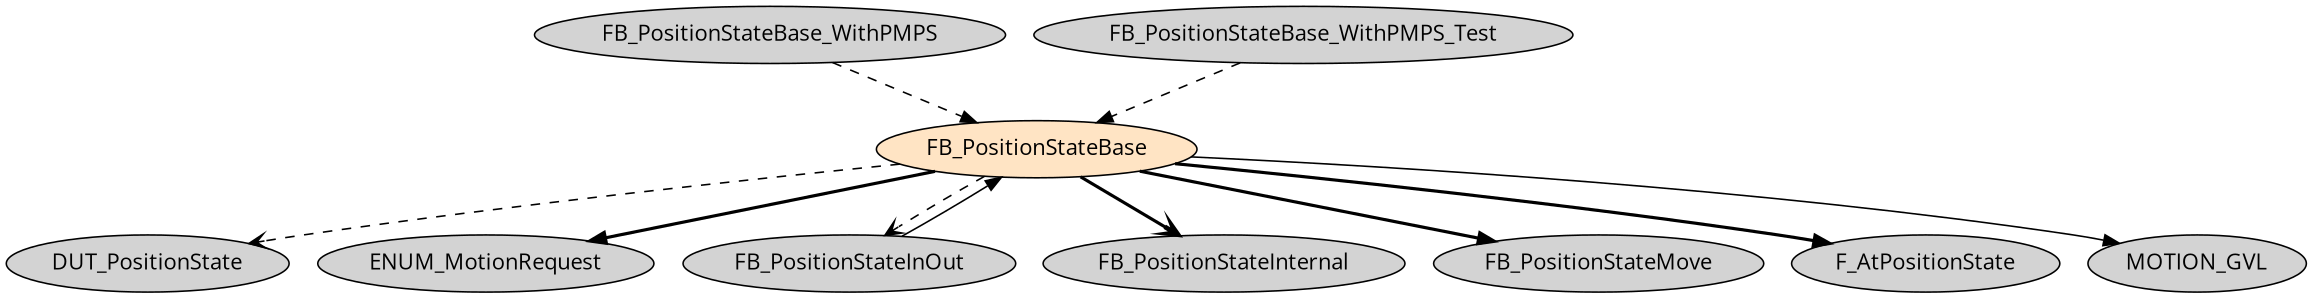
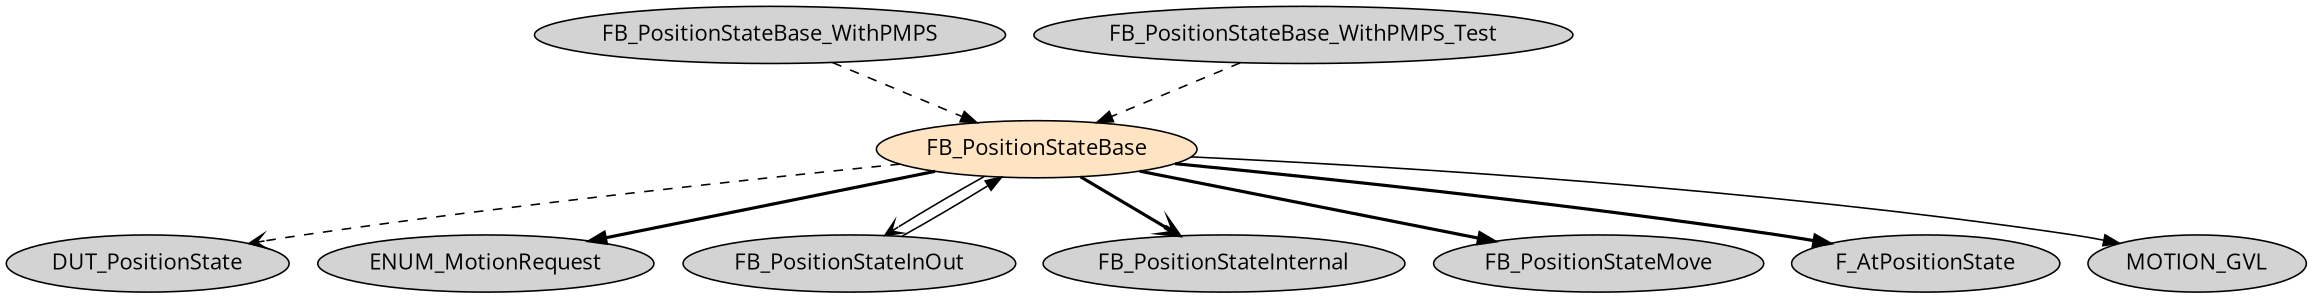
edge "FB_PositionStateBase" -> "FB_PositionStateInOut": style dashed -> solid
